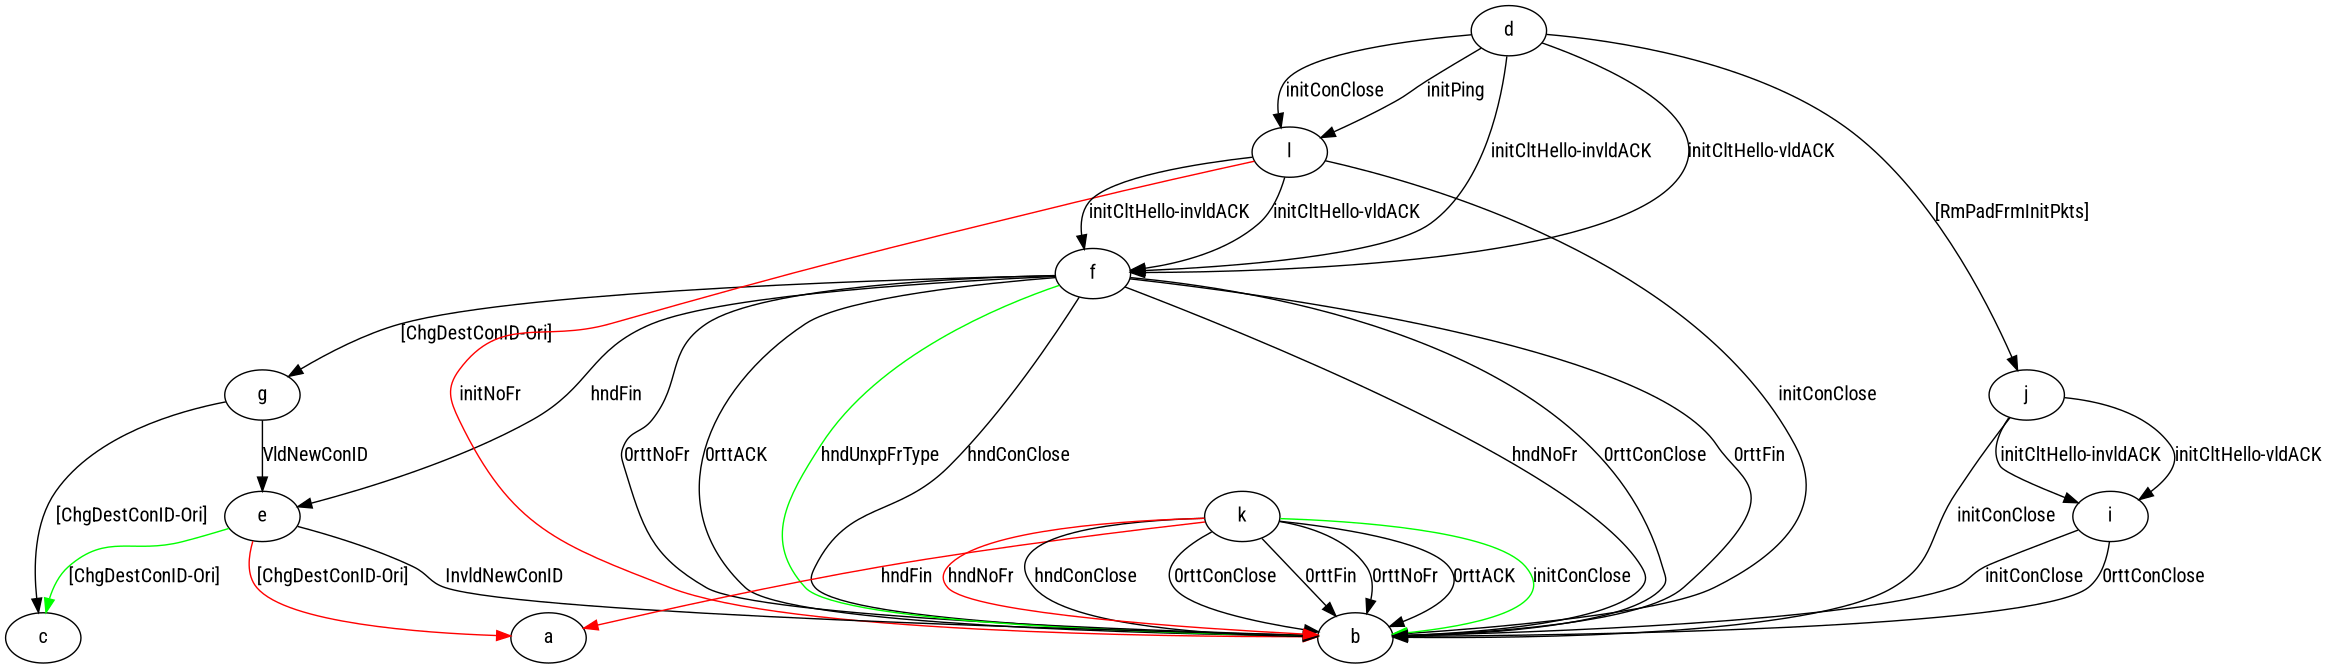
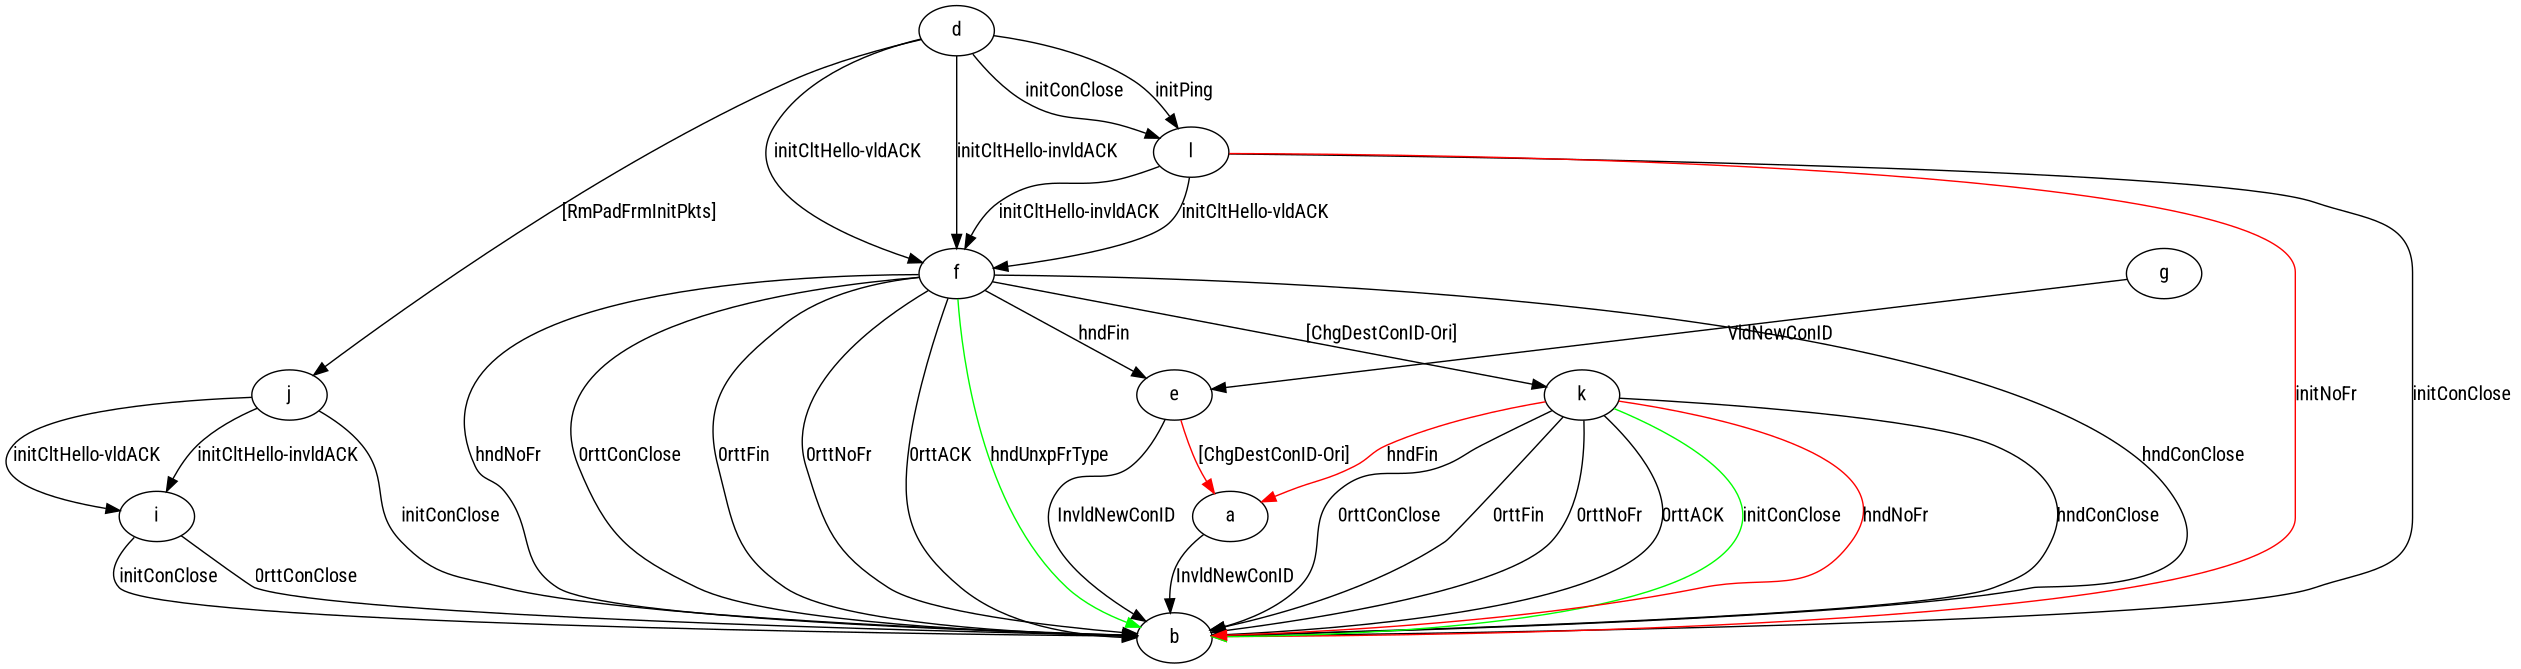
edge "f" -> "g": now "f" -> "k"
edge "a" -> "b": added, label "InvldNewConID"
node "c": removed
